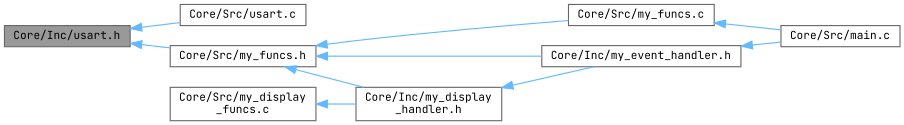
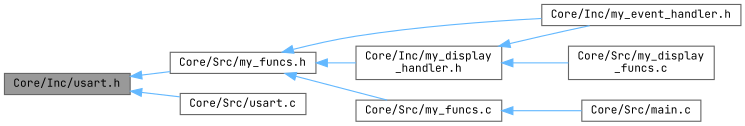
edge "Core/Src/main.c" -> "Core/Inc/my_event_handler.h": removed
edge "Core/Inc/my_display _handler.h" -> "Core/Src/my_display _funcs.c": reversed
